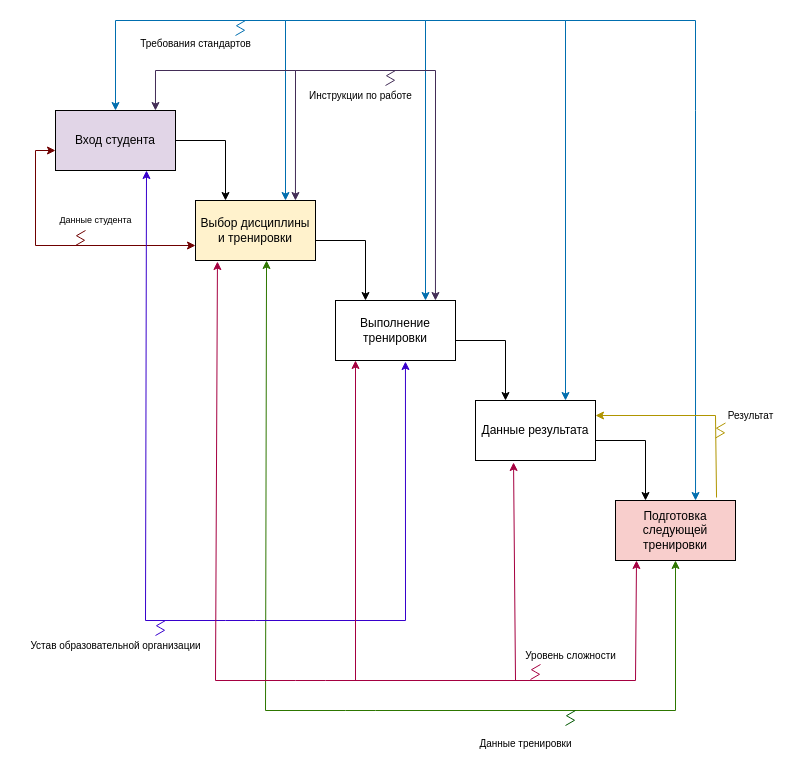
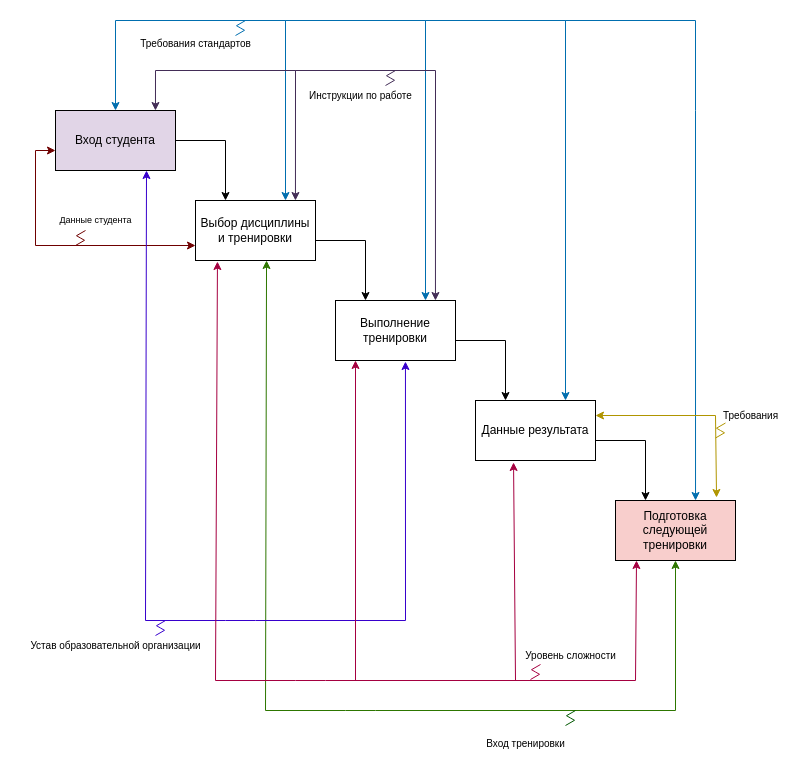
node "Выбор дисциплины и тренировки": fillcolor #fff2cc -> #ffffff
node "Результат": label "Результат" -> "Требования"
edge "Подготовка следующей тренировки" -> "Данные результата": arrowhead none -> classic
node "Данные тренировки": label "Данные тренировки" -> "Вход тренировки"
